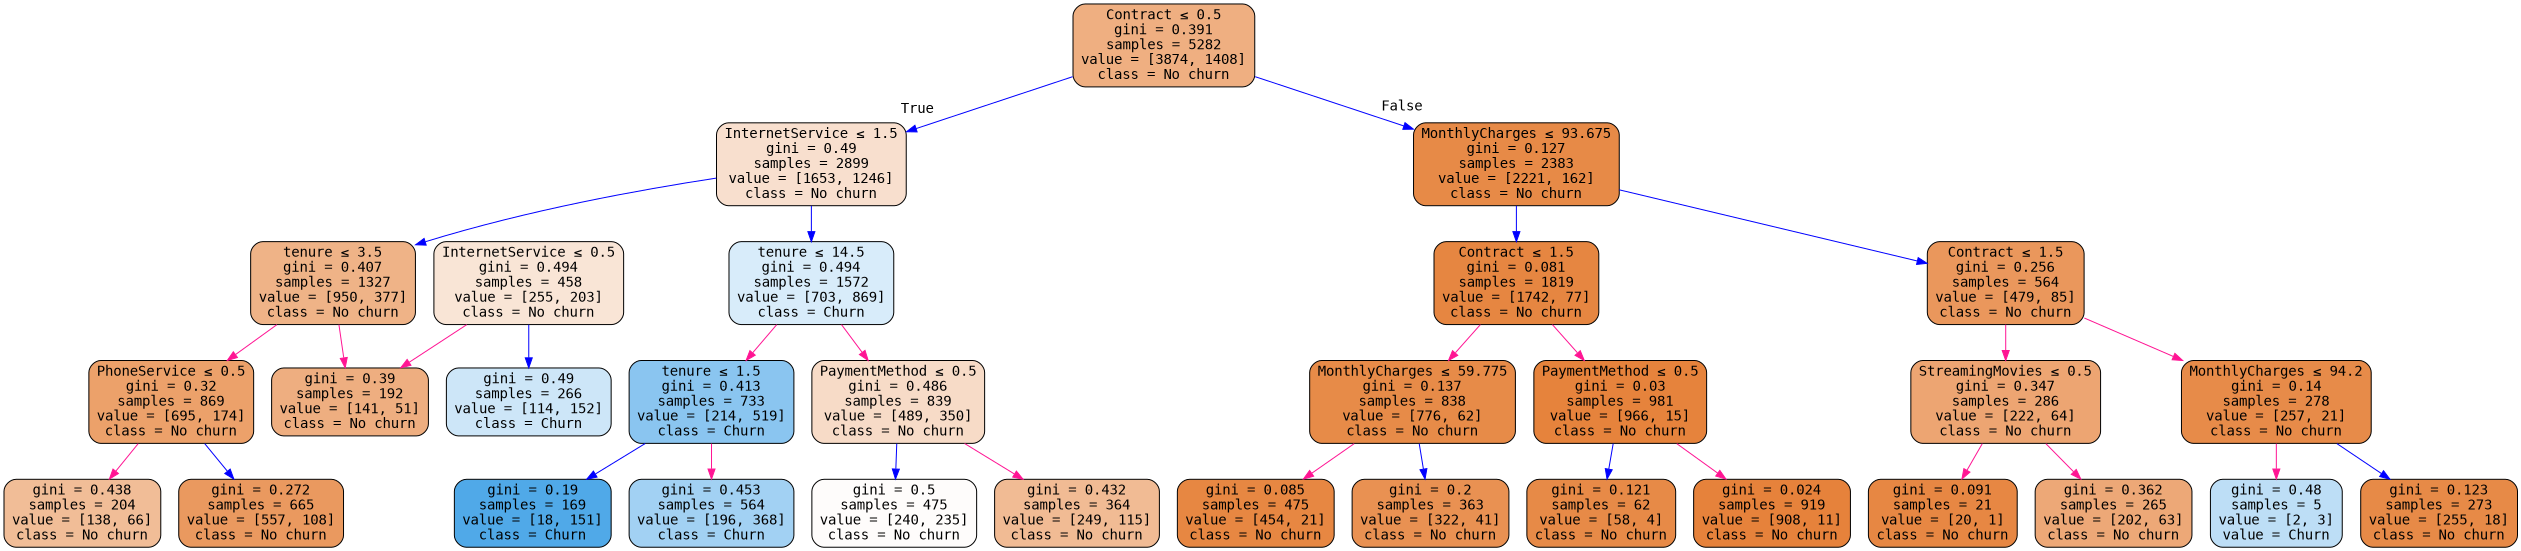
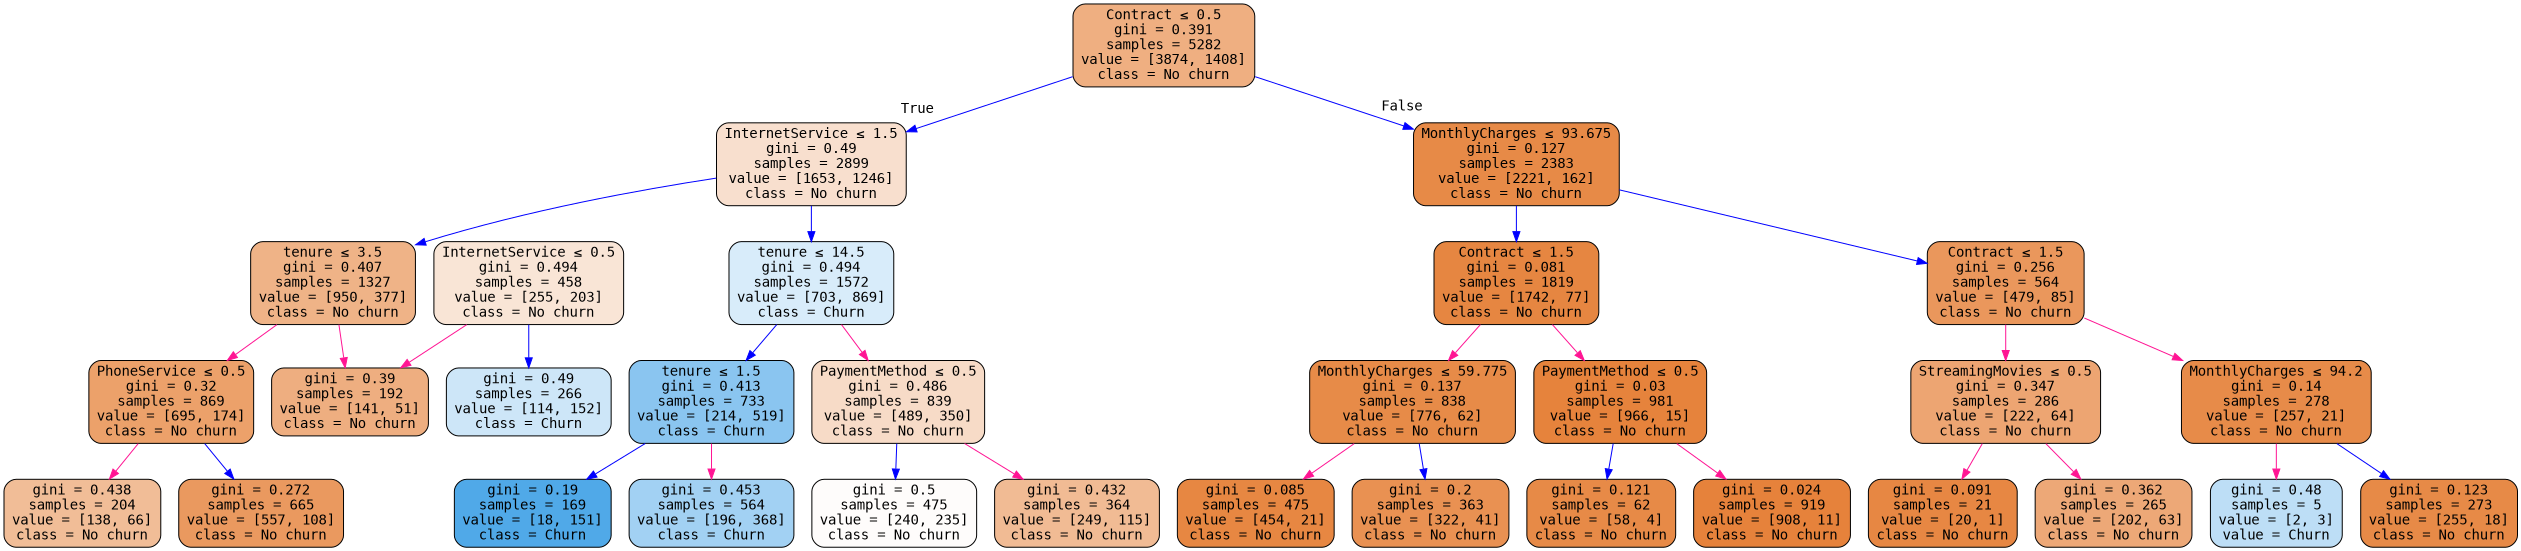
edge "tenure ≤ 14.5" -> "tenure ≤ 1.5": color deeppink -> blue
